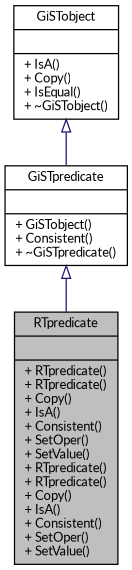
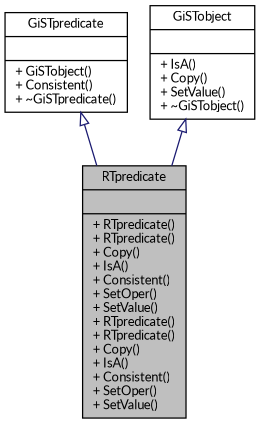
node "GiSTobject": text "+ IsEqual()" -> "+ SetValue()"
edge "GiSTpredicate" -> "GiSTobject": now "RTpredicate" -> "GiSTobject"
